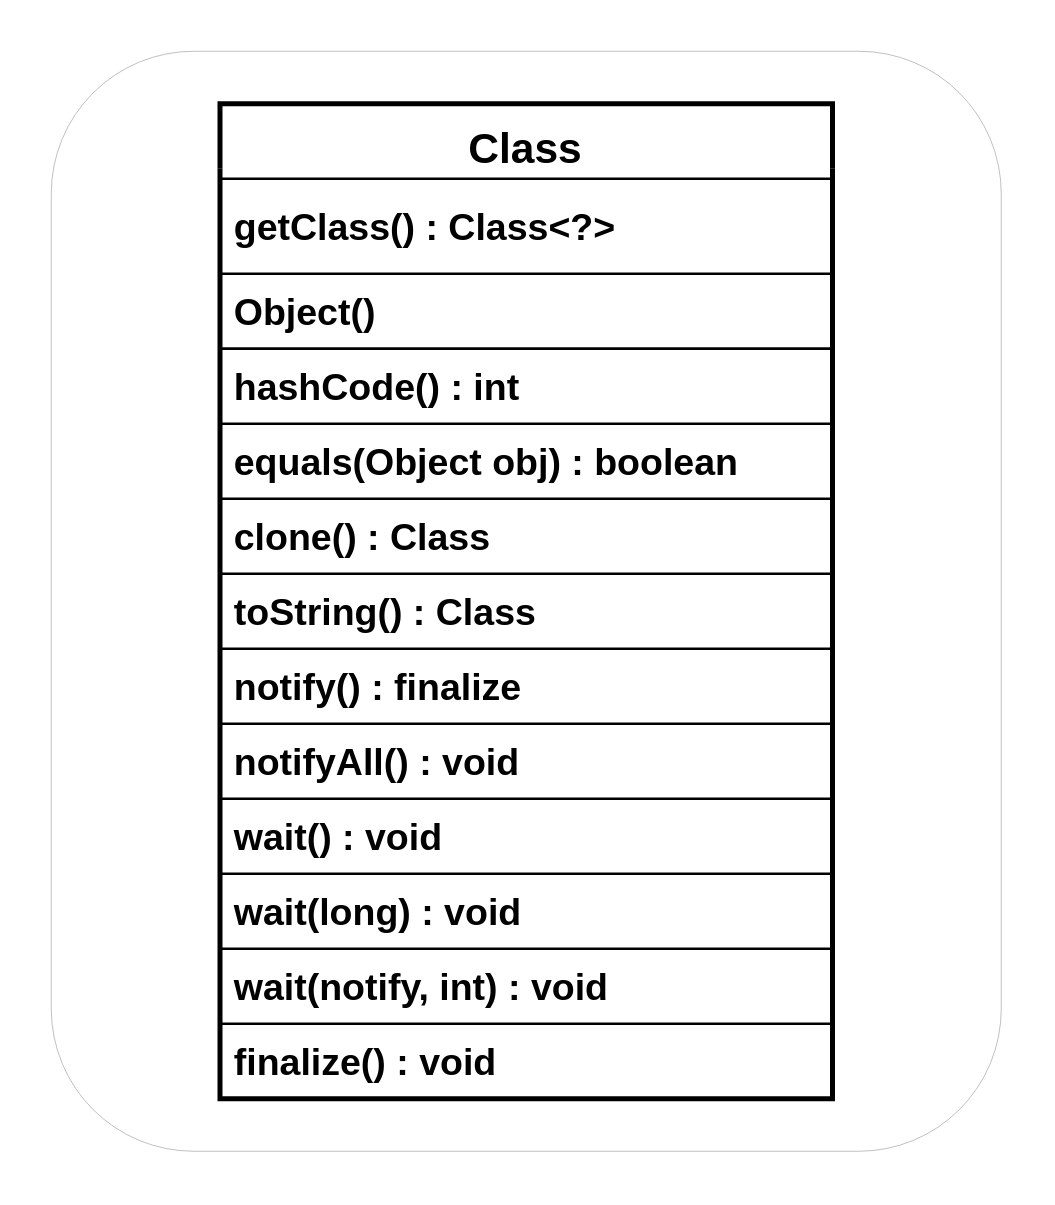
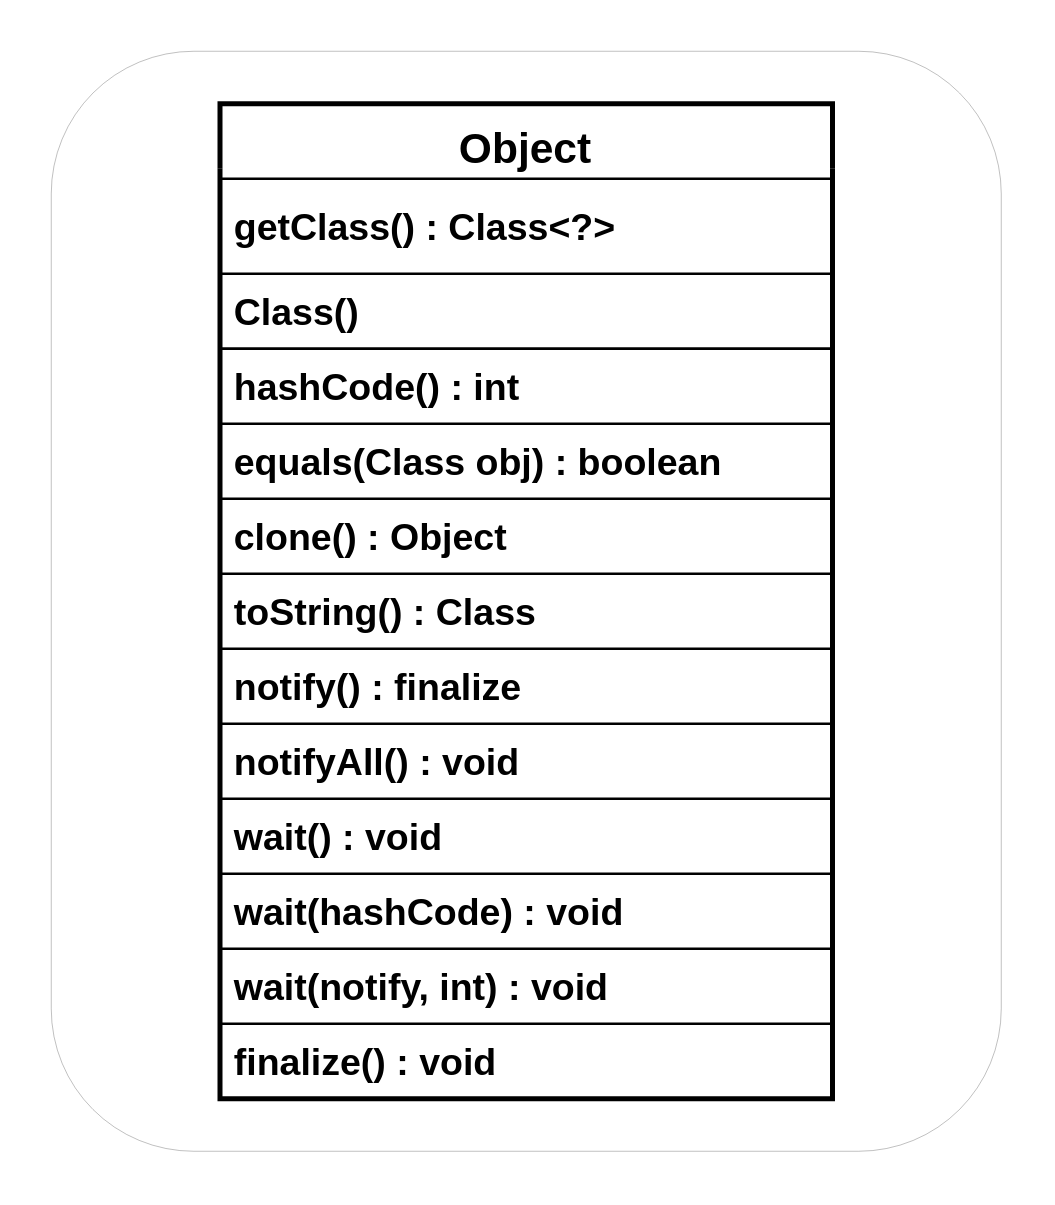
node "Class": label "Class" -> "Object"
node "Object()": label "Object()" -> "Class()"
node "equals(Object obj) : boolean": label "equals(Object obj) : boolean" -> "equals(Class obj) : boolean"
node "clone() : Class": label "clone() : Class" -> "clone() : Object"
node "wait(long) : void": label "wait(long) : void" -> "wait(hashCode) : void"
